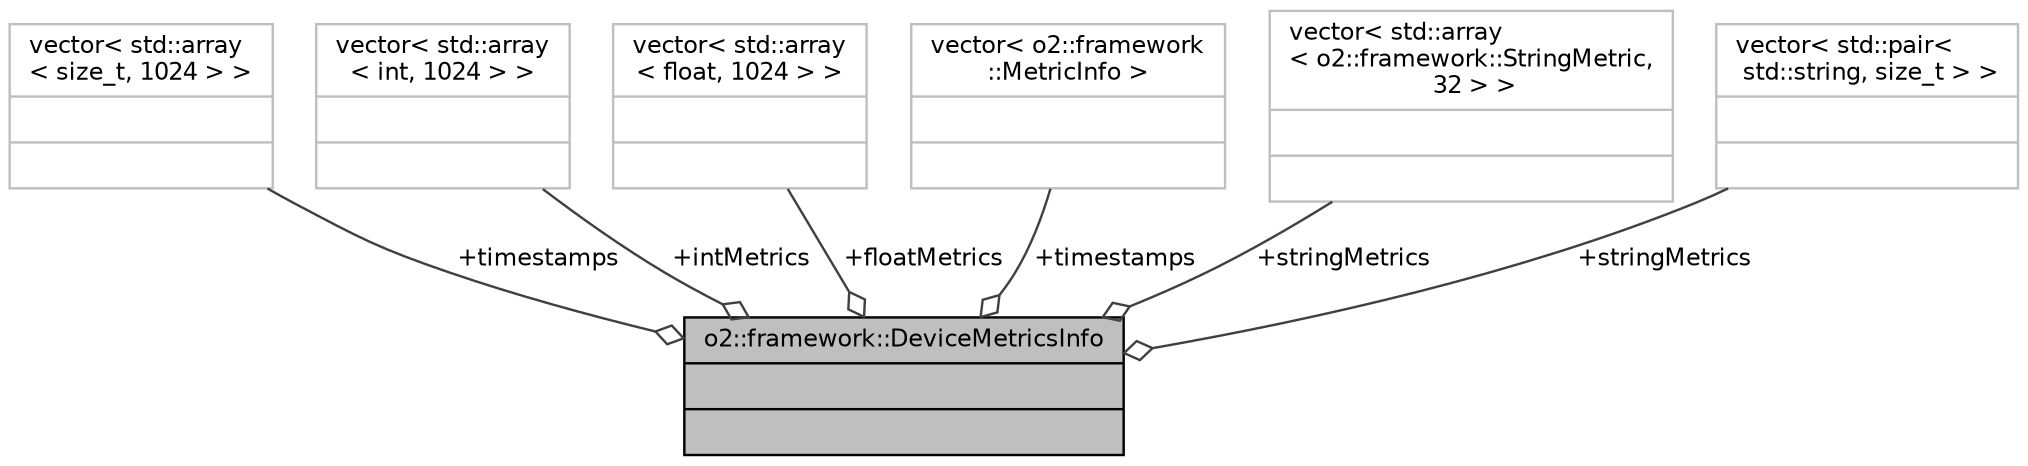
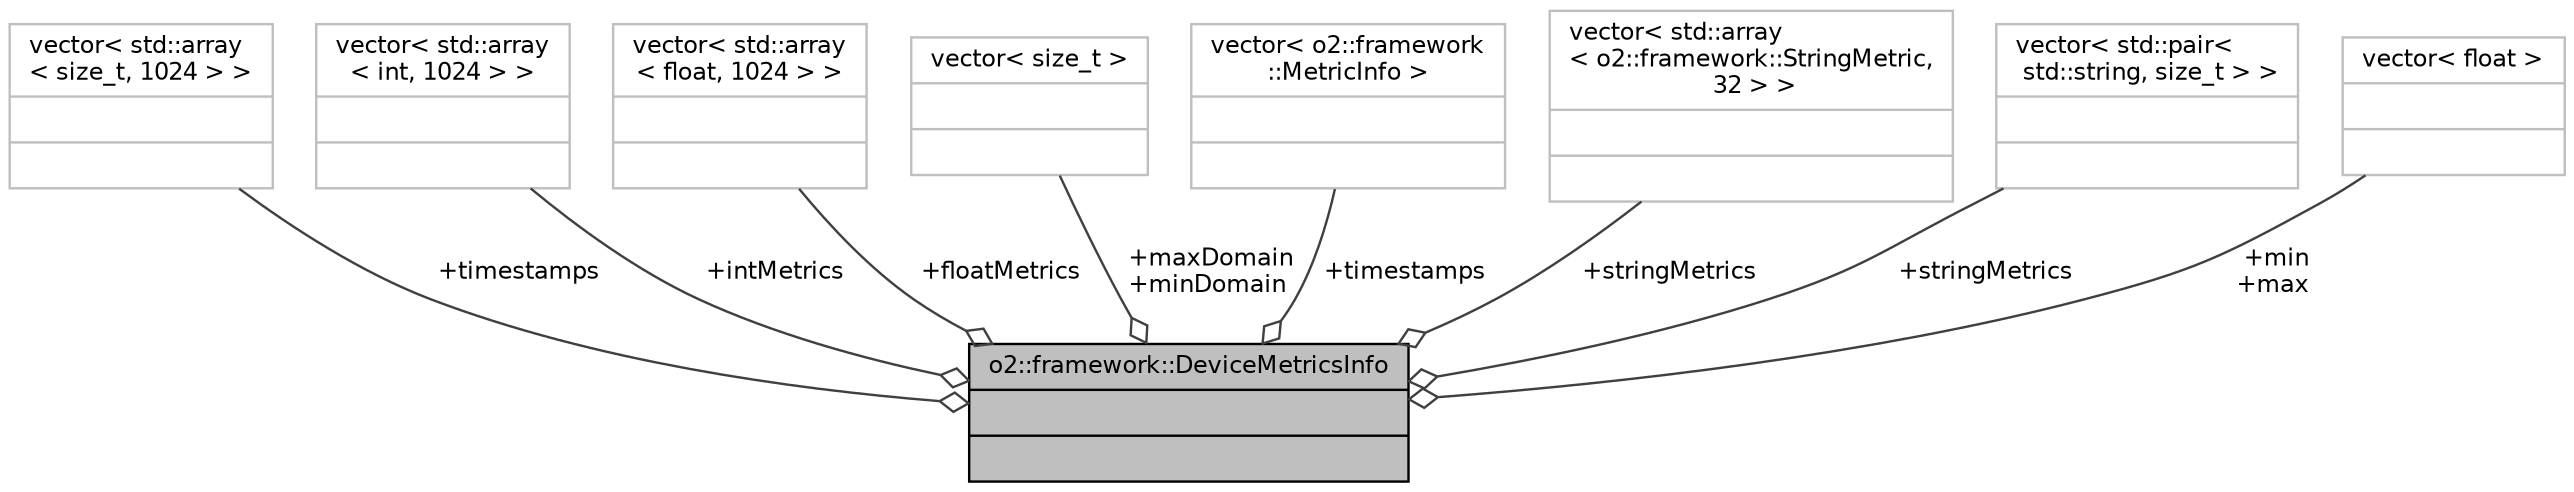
node "vector< size_t >": added
node "vector< float >": added
